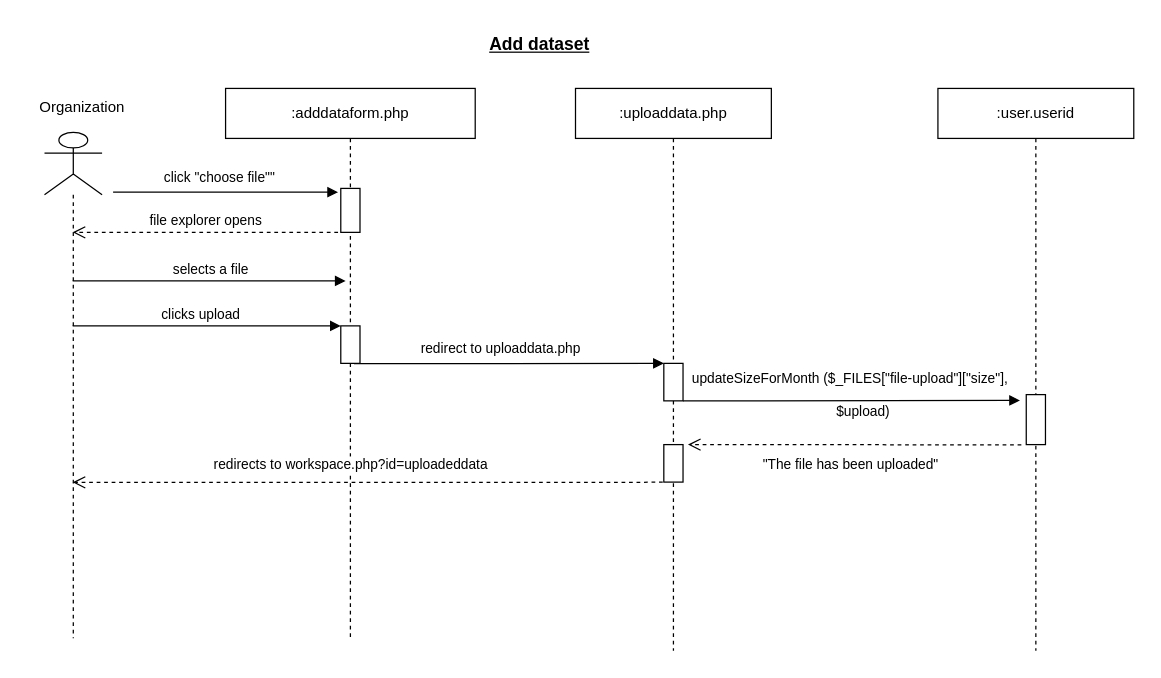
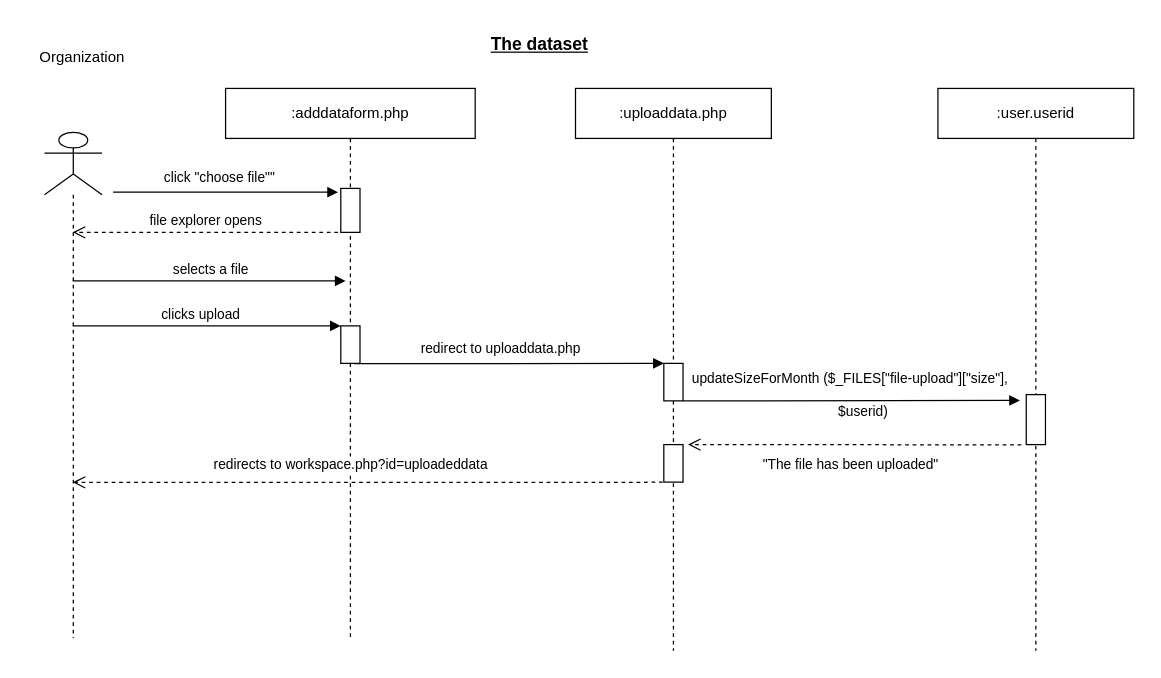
node "Add dataset": label "Add dataset" -> "The dataset"
node "Organization": moved (82, 107) -> (82, 57)
node "$upload)": label "$upload)" -> "$userid)"
